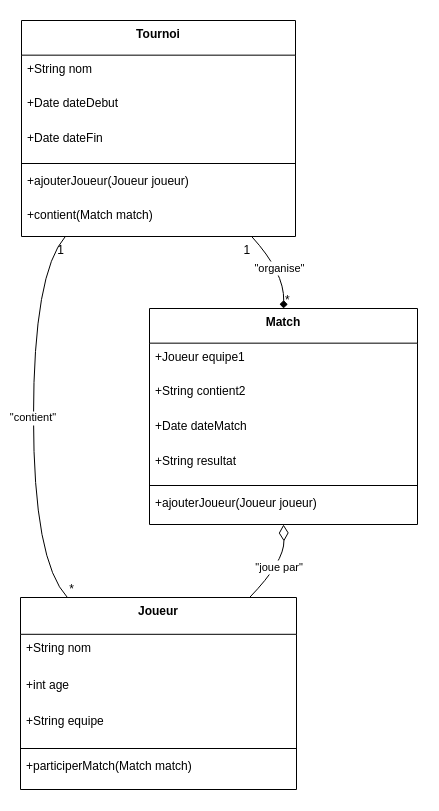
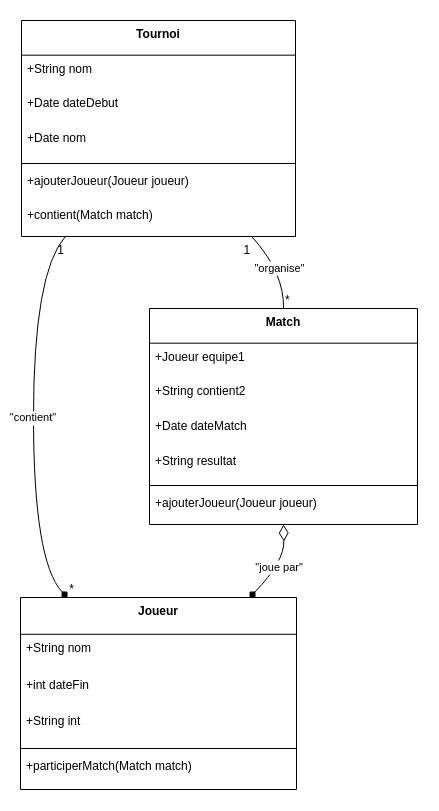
node "+Date dateFin": label "+Date dateFin" -> "+Date nom"
edge "Tournoi" -> "Match": arrowhead diamond -> none
edge "Tournoi" -- "Joueur": arrowhead none -> diamond
edge "Joueur" -> "Match": arrowhead none -> diamond
node "+int age": label "+int age" -> "+int dateFin"
node "+String equipe": label "+String equipe" -> "+String int"
